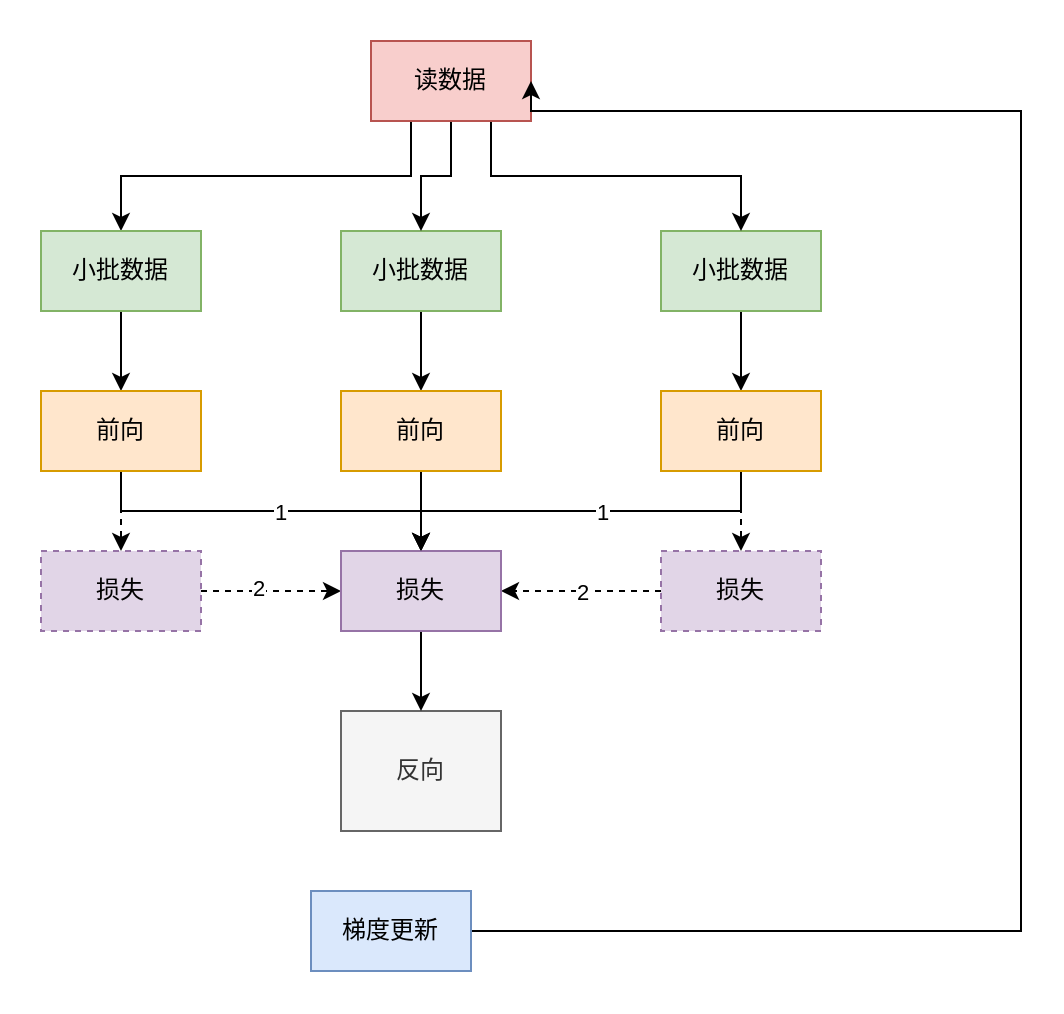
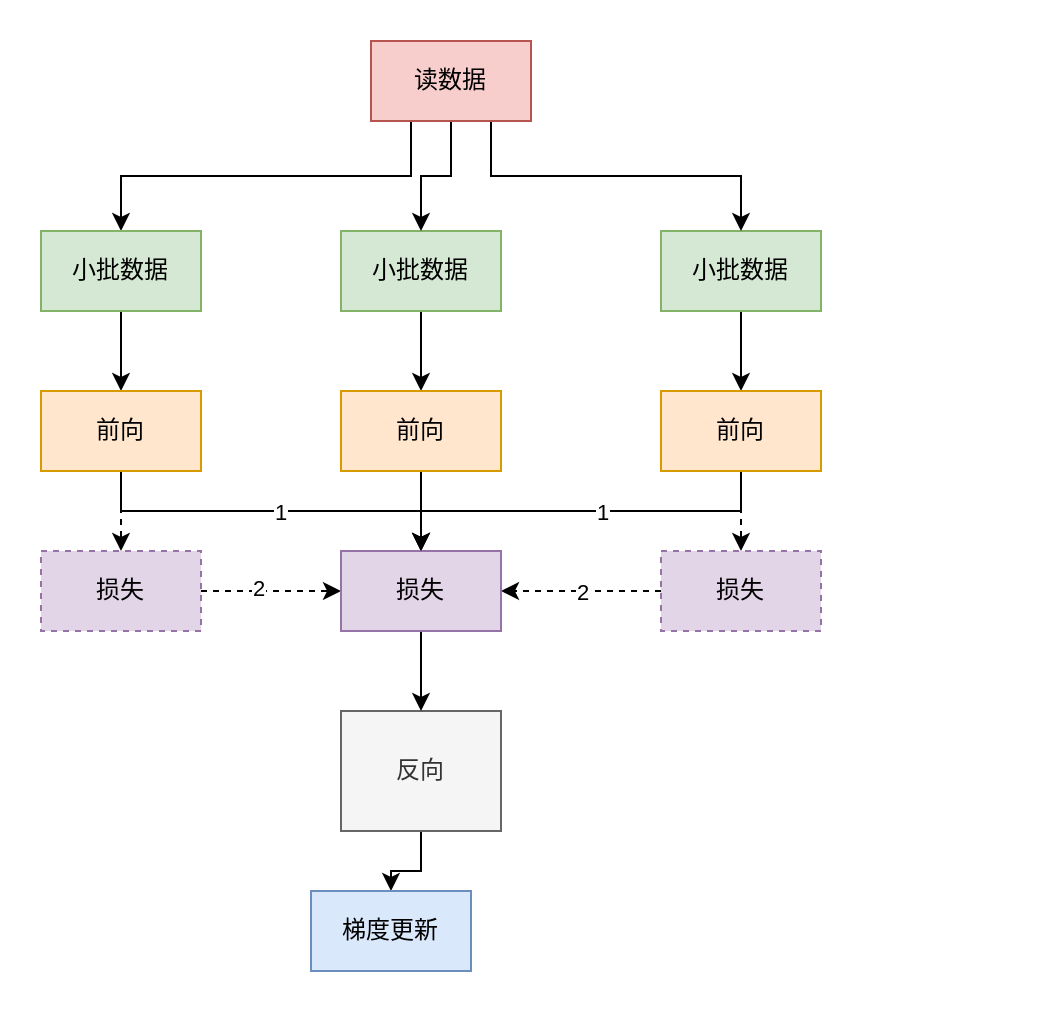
edge "梯度更新" -> "读数据": removed
edge "反向" -> "梯度更新": added
